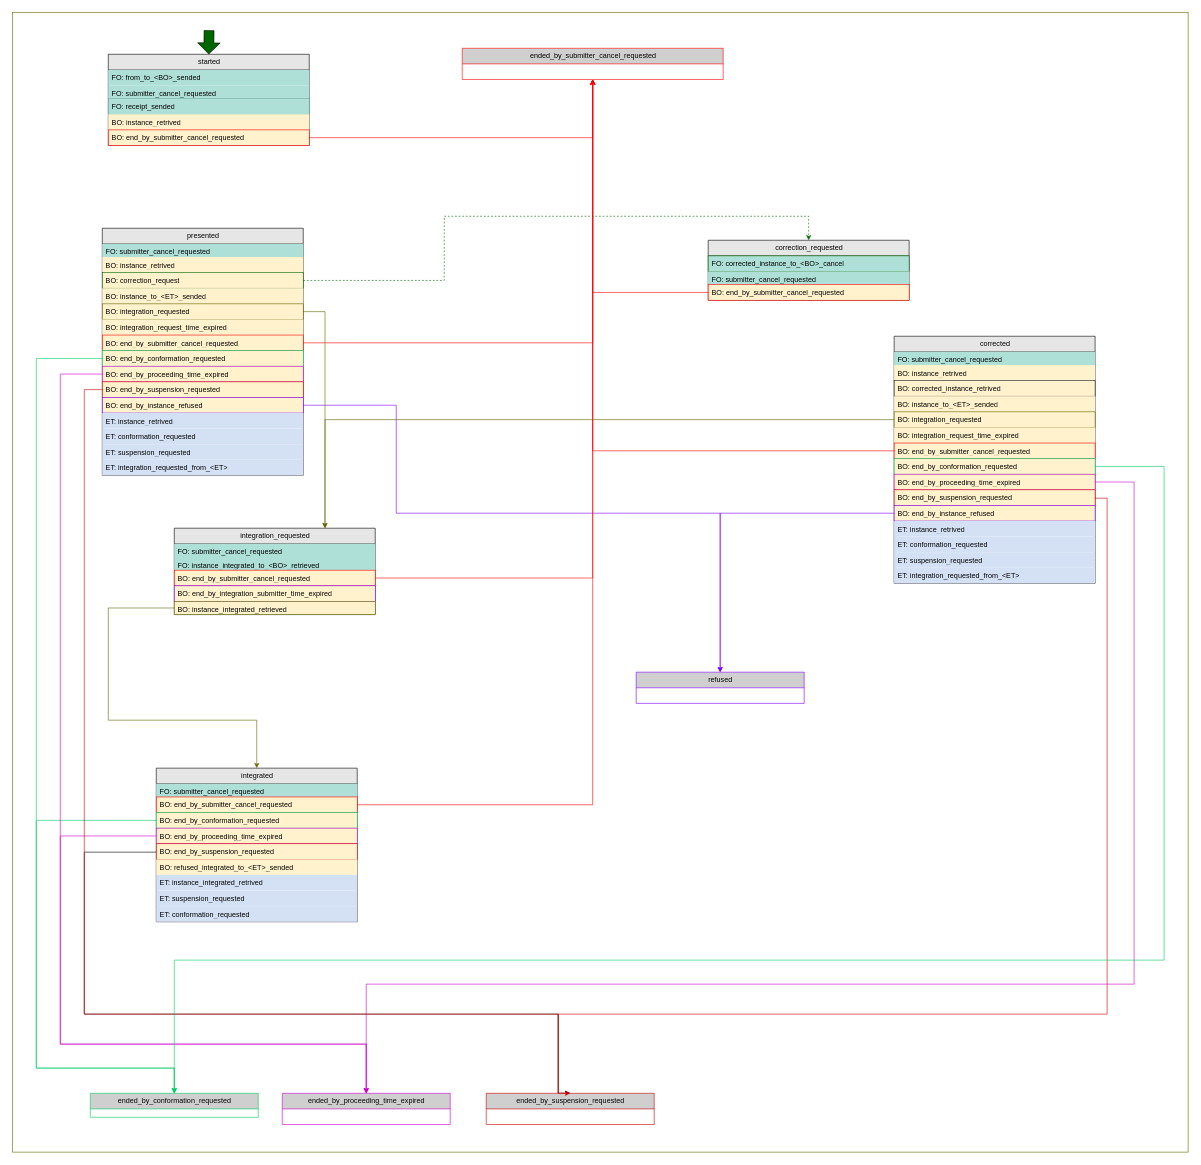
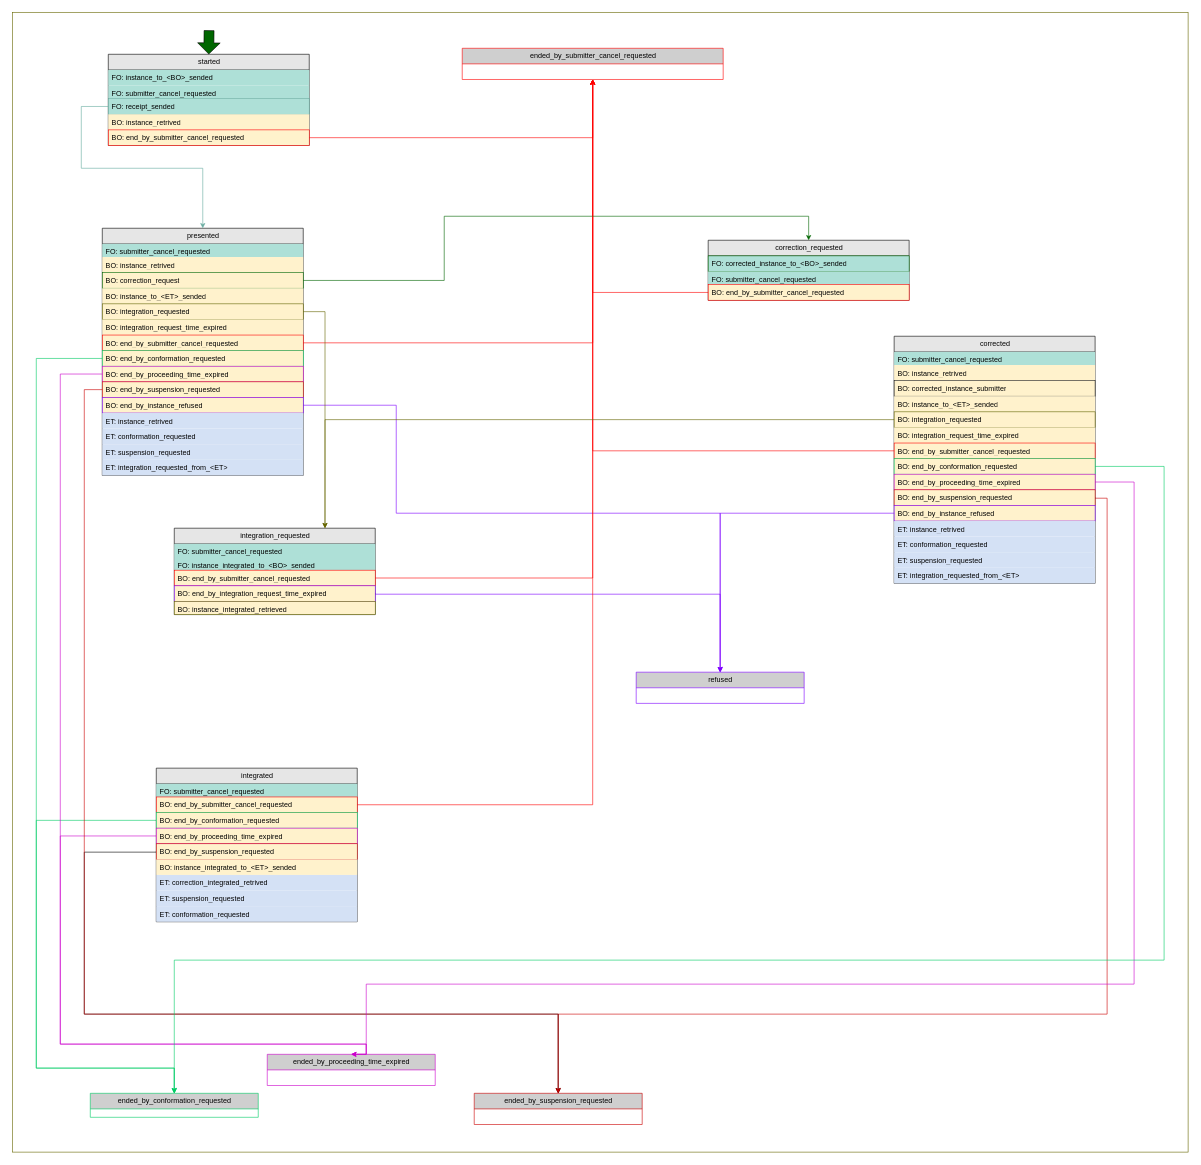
node "FO: from_to_<BO>_sended": label "FO: from_to_<BO>_sended" -> "FO: instance_to_<BO>_sended"
edge "FO: receipt_sended" -> "presented": added
edge "BO: correction_request" -> "correction_requested": style dashed -> solid
node "FO: corrected_instance_to_<BO>_cancel": label "FO: corrected_instance_to_<BO>_cancel" -> "FO: corrected_instance_to_<BO>_sended"
node "BO: corrected_instance_retrived": label "BO: corrected_instance_retrived" -> "BO: corrected_instance_submitter"
node "FO: instance_integrated_to_<BO>_retrieved": label "FO: instance_integrated_to_<BO>_retrieved" -> "FO: instance_integrated_to_<BO>_sended"
node "BO: end_by_integration_submitter_time_expired": label "BO: end_by_integration_submitter_time_expired" -> "BO: end_by_integration_request_time_expired"
edge "integration_requested" -> "refused": added
edge "BO: instance_integrated_retrieved" -> "integrated": removed
node "BO: refused_integrated_to_<ET>_sended": label "BO: refused_integrated_to_<ET>_sended" -> "BO: instance_integrated_to_<ET>_sended"
node "ET: instance_integrated_retrived": label "ET: instance_integrated_retrived" -> "ET: correction_integrated_retrived"
node "ended_by_proceeding_time_expired": moved (366, 1109) -> (351, 1070)
node "ended_by_suspension_requested": moved (570, 1109) -> (558, 1109)
